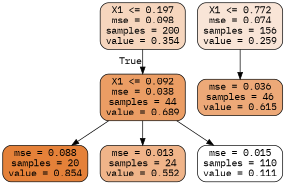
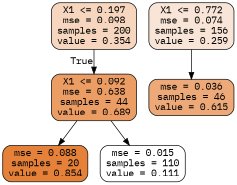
node "X1 <= 0.092 mse = 0.038 samples = 44 value = 0.689": label "X1 <= 0.092 mse = 0.038 samples = 44 value = 0.689" -> "X1 <= 0.092 mse = 0.638 samples = 44 value = 0.689"
node "mse = 0.013 samples = 24 value = 0.552": removed
